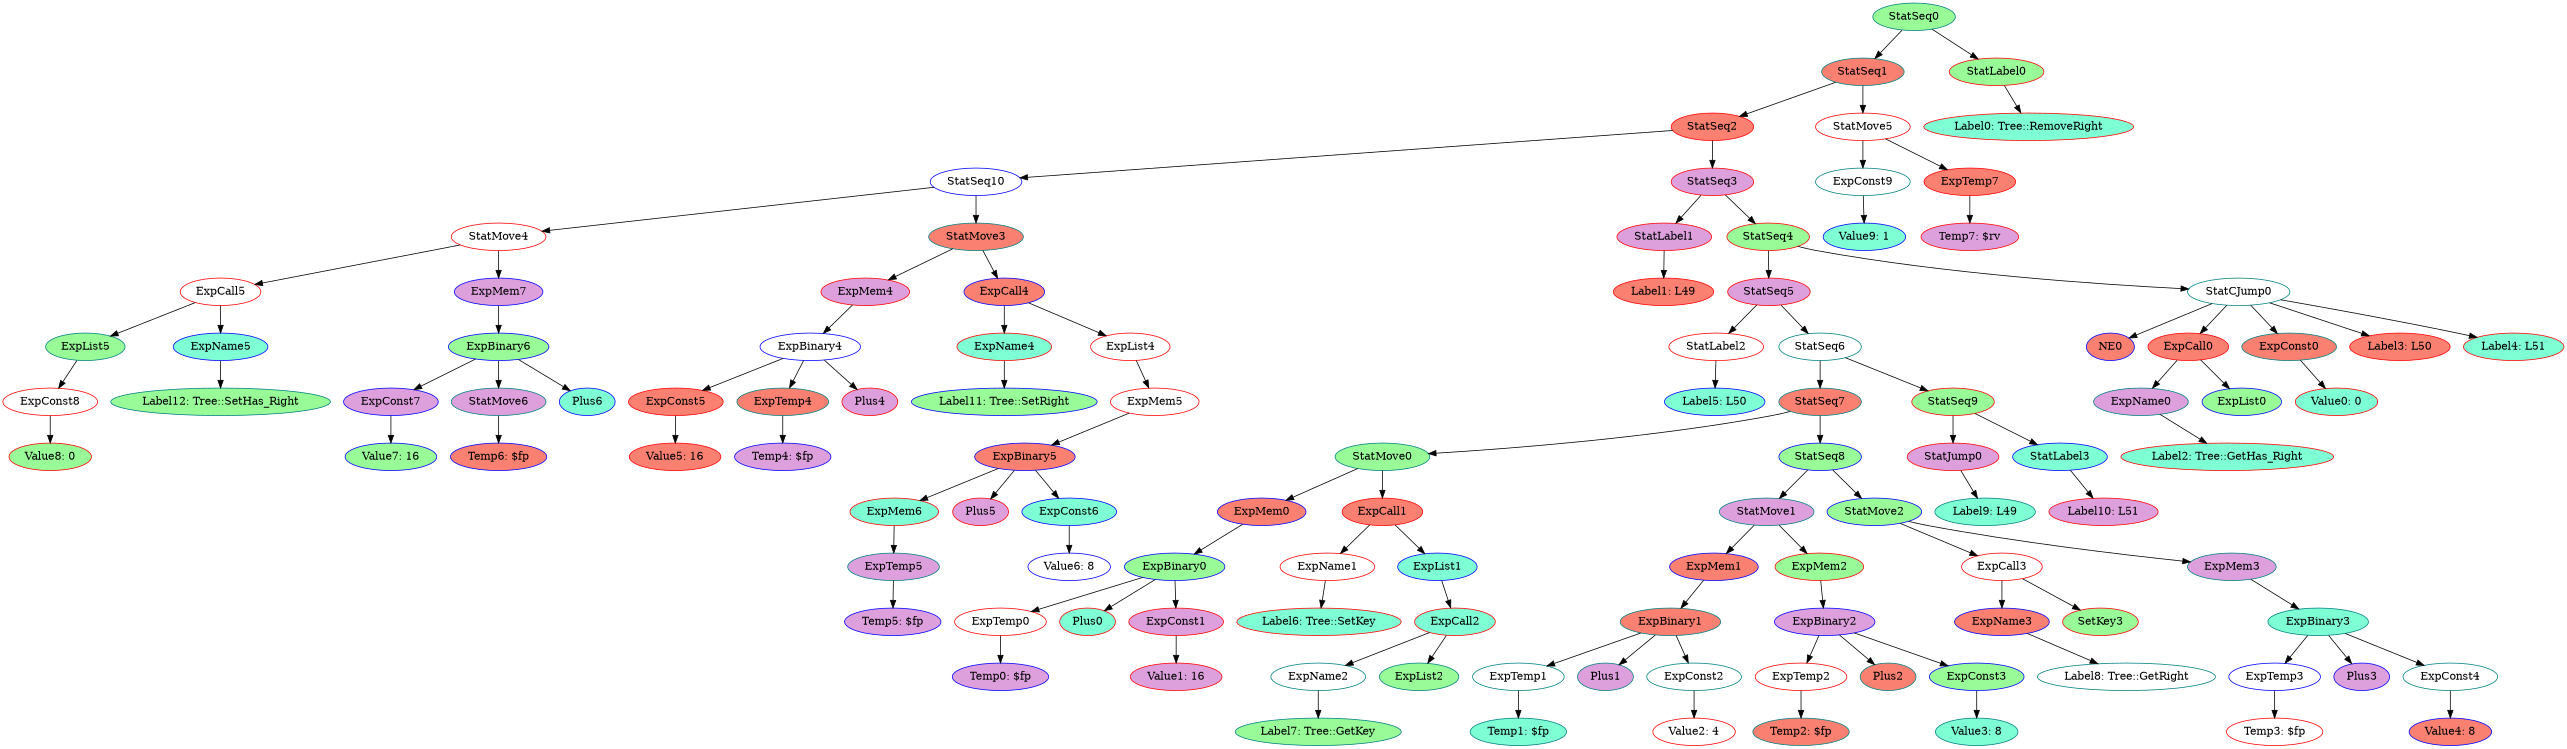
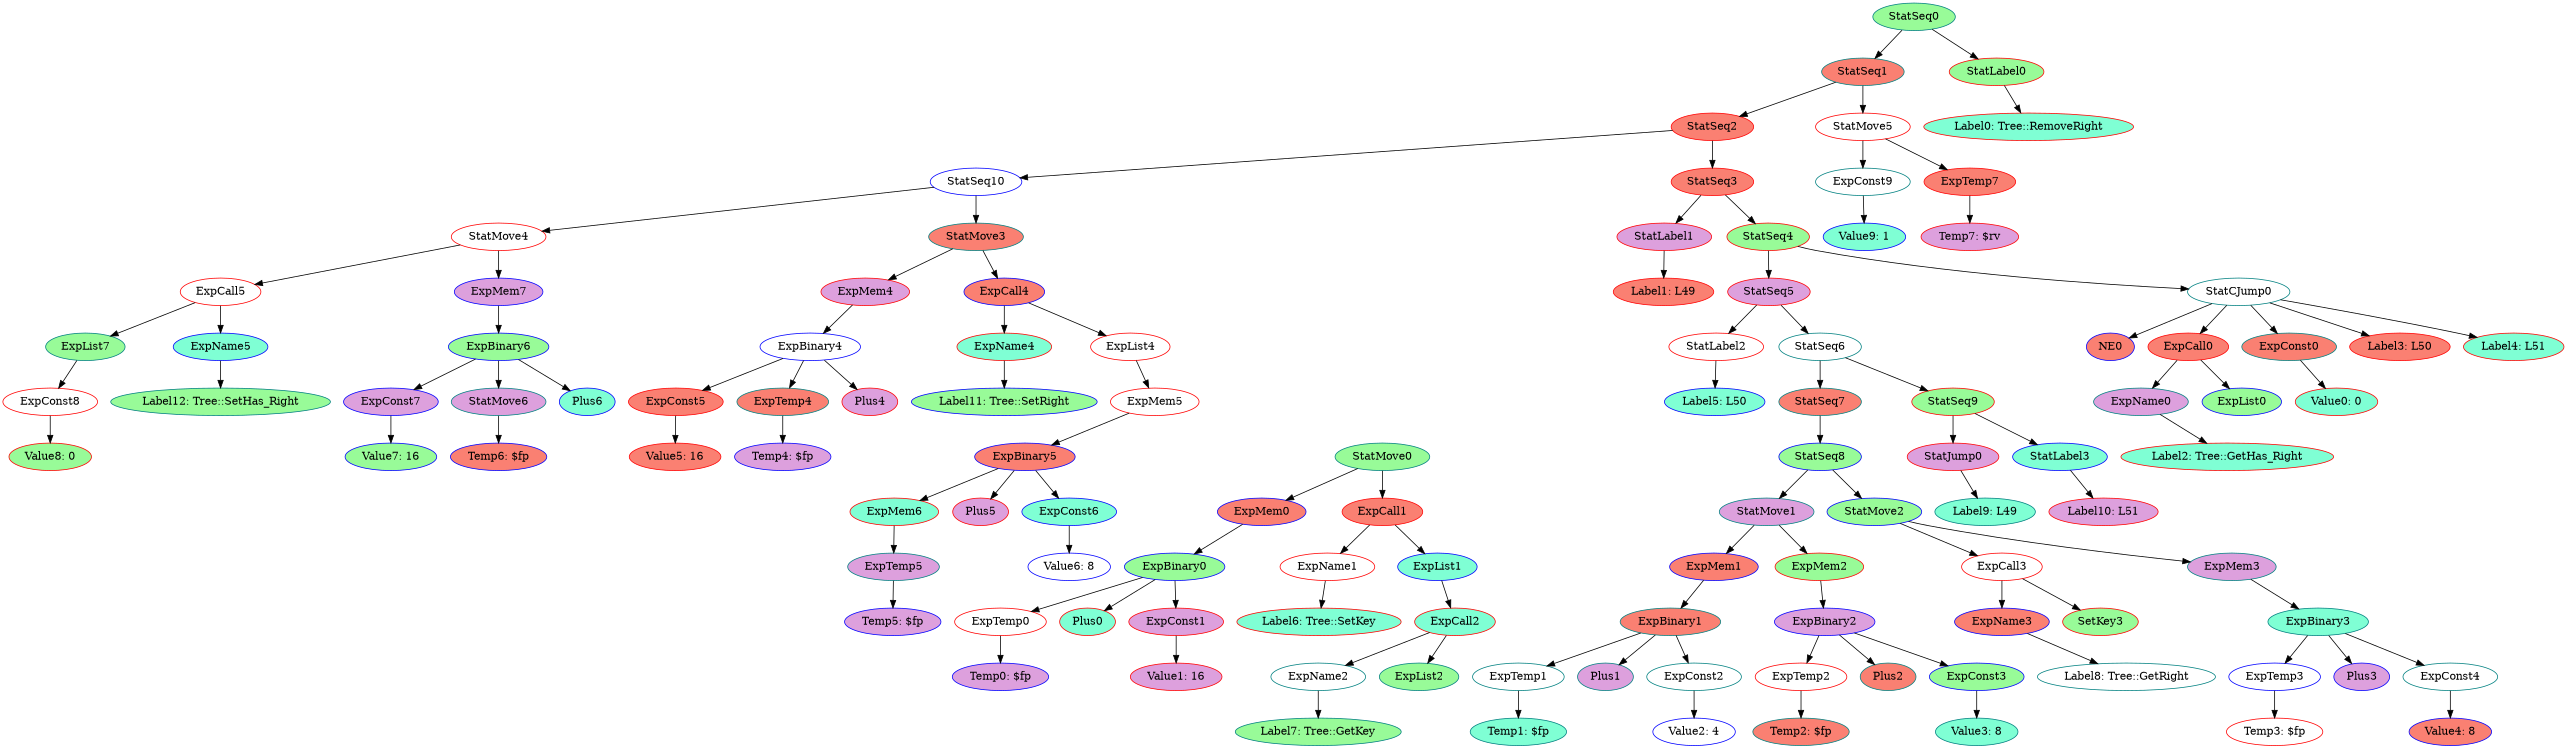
node "StatSeq3": fillcolor plum -> salmon
node "ExpList5": label "ExpList5" -> "ExpList7"
edge "StatSeq7" -> "StatMove0": removed
node "Value2: 4": color red -> blue
